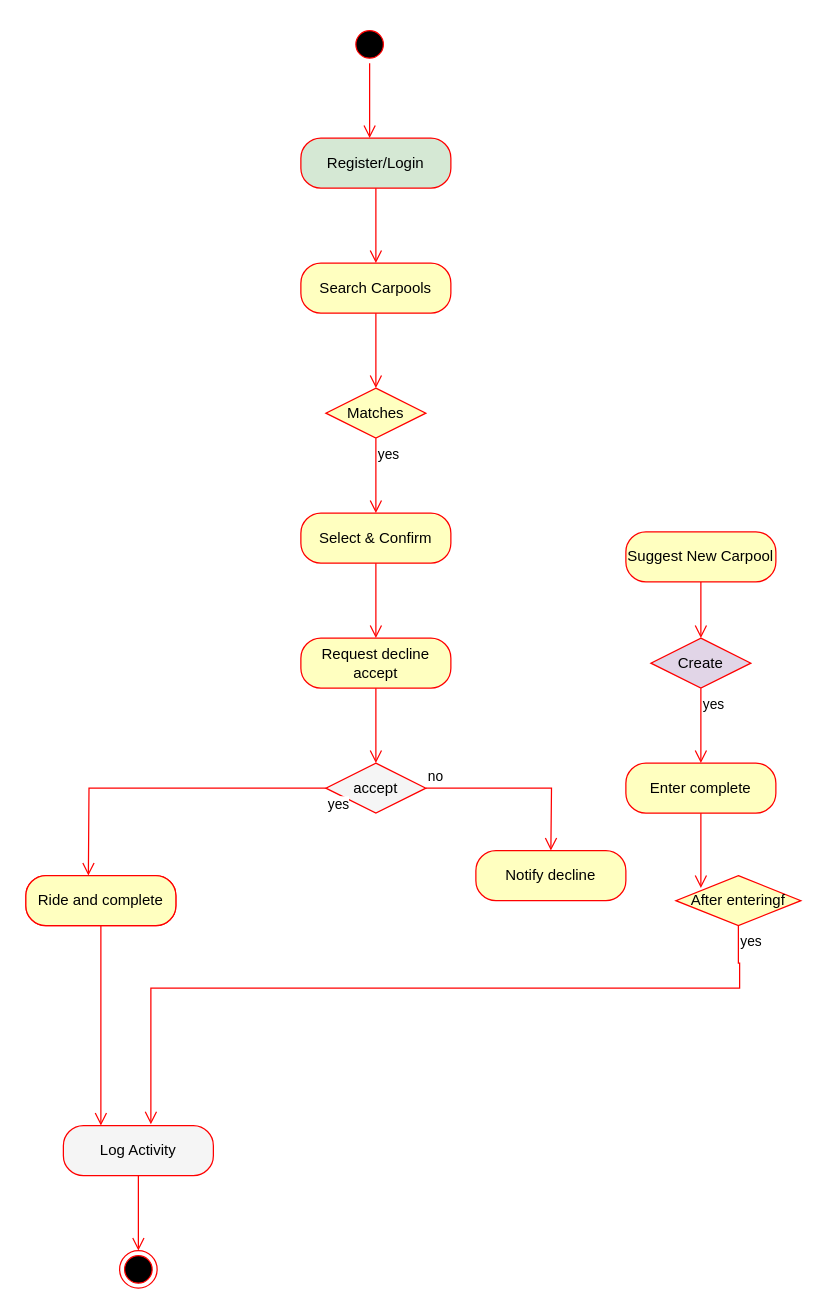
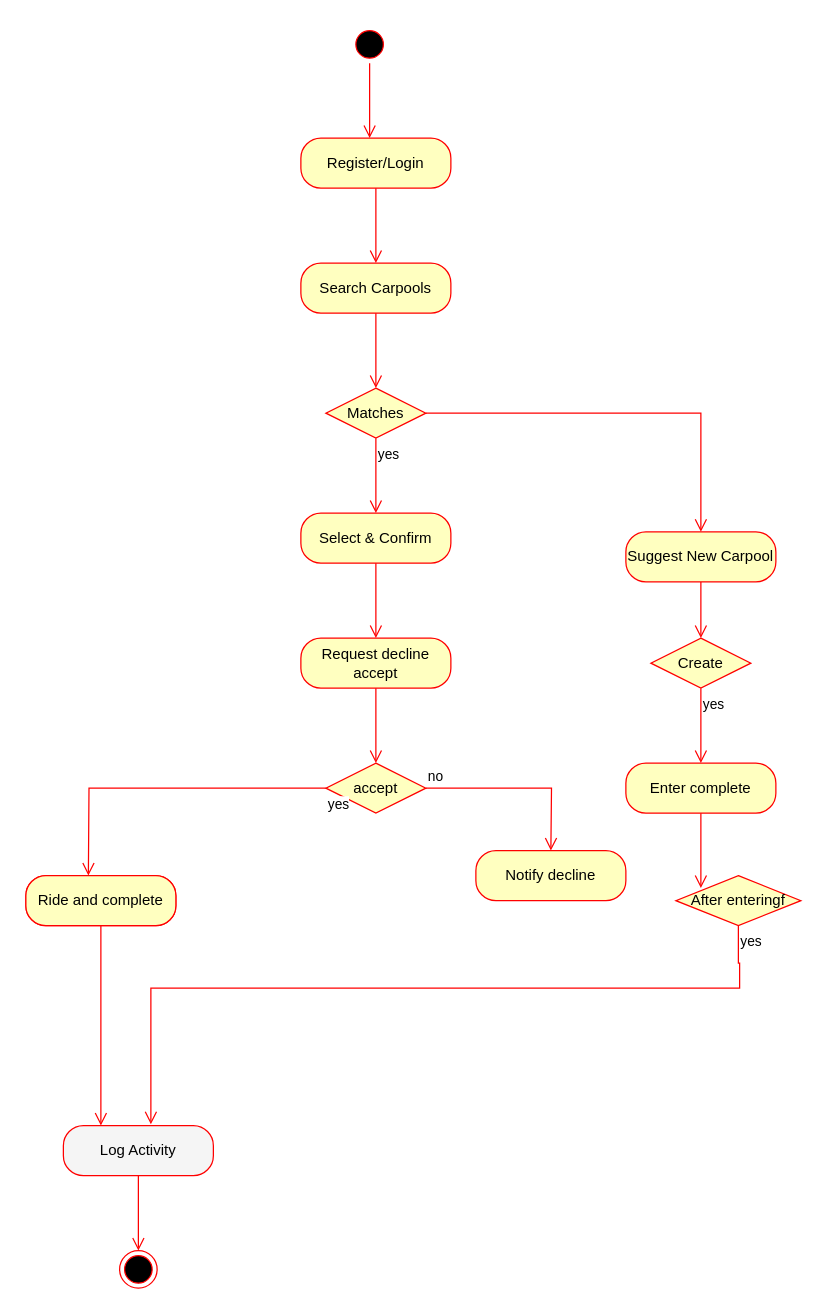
node "Register/Login": fillcolor #d5e8d4 -> #ffffc0
edge "Matches" -> "Suggest New Carpool": added
node "Create": fillcolor #e1d5e7 -> #ffffc0
node "accept": fillcolor #f5f5f5 -> #ffffc0
